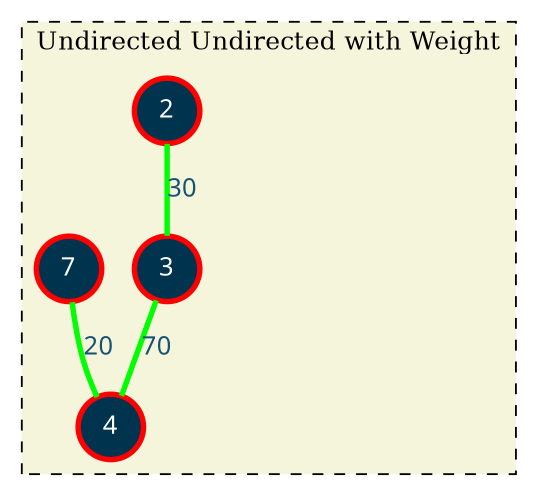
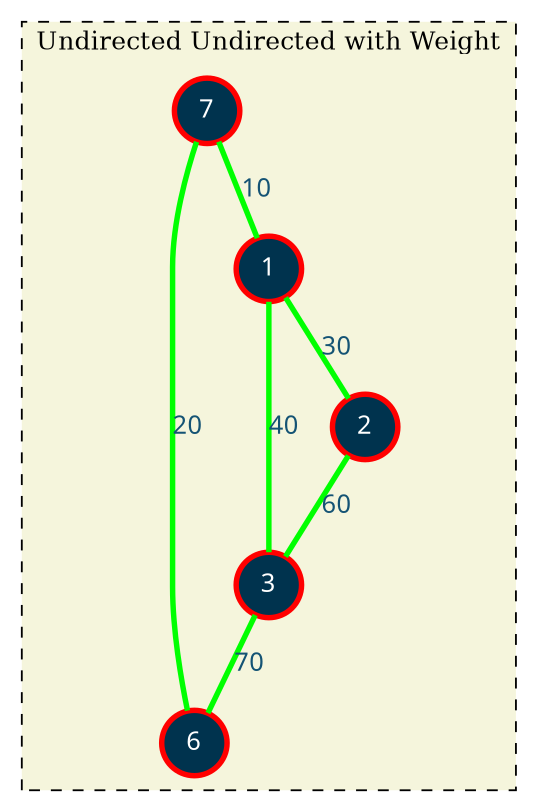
edge "2" -- "3": label "30" -> "60"
node "1": added
node "4": label "4" -> "6"
